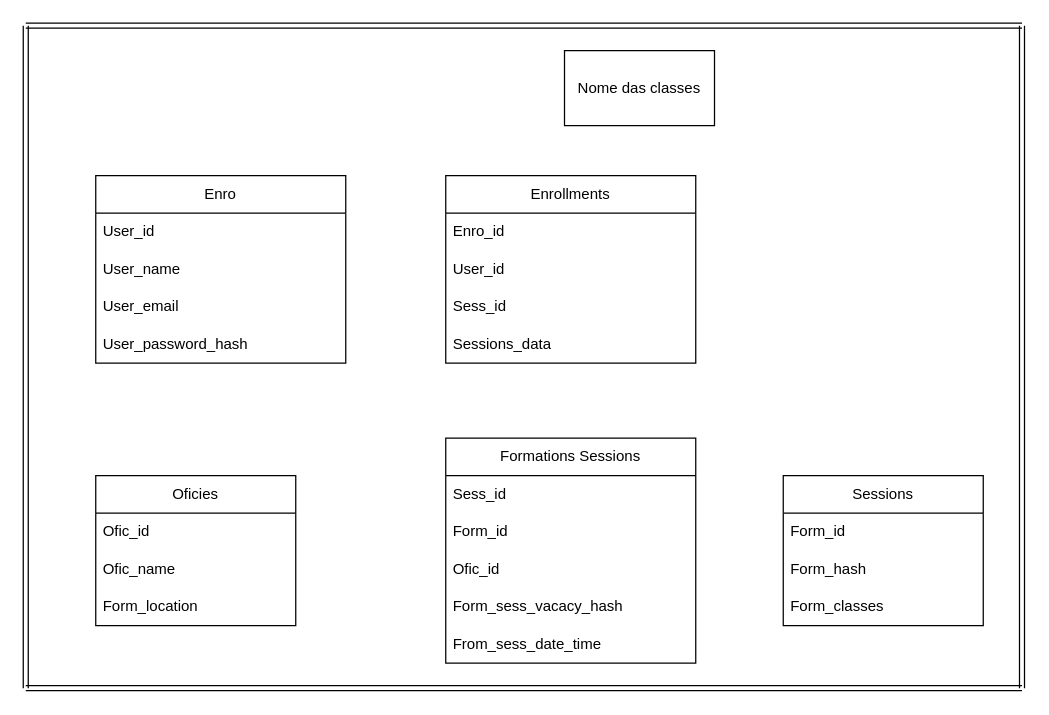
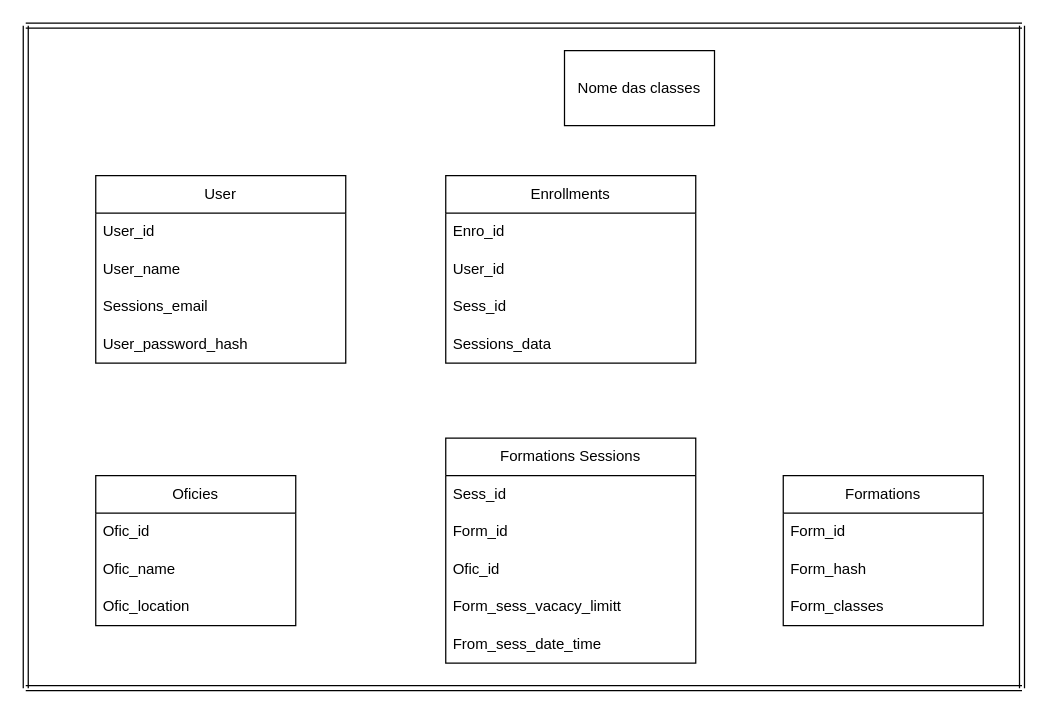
node "Enro": label "Enro" -> "User"
node "User_email": label "User_email" -> "Sessions_email"
node "Sessions": label "Sessions" -> "Formations"
node "Form_location": label "Form_location" -> "Ofic_location"
node "Form_sess_vacacy_hash": label "Form_sess_vacacy_hash" -> "Form_sess_vacacy_limitt"
